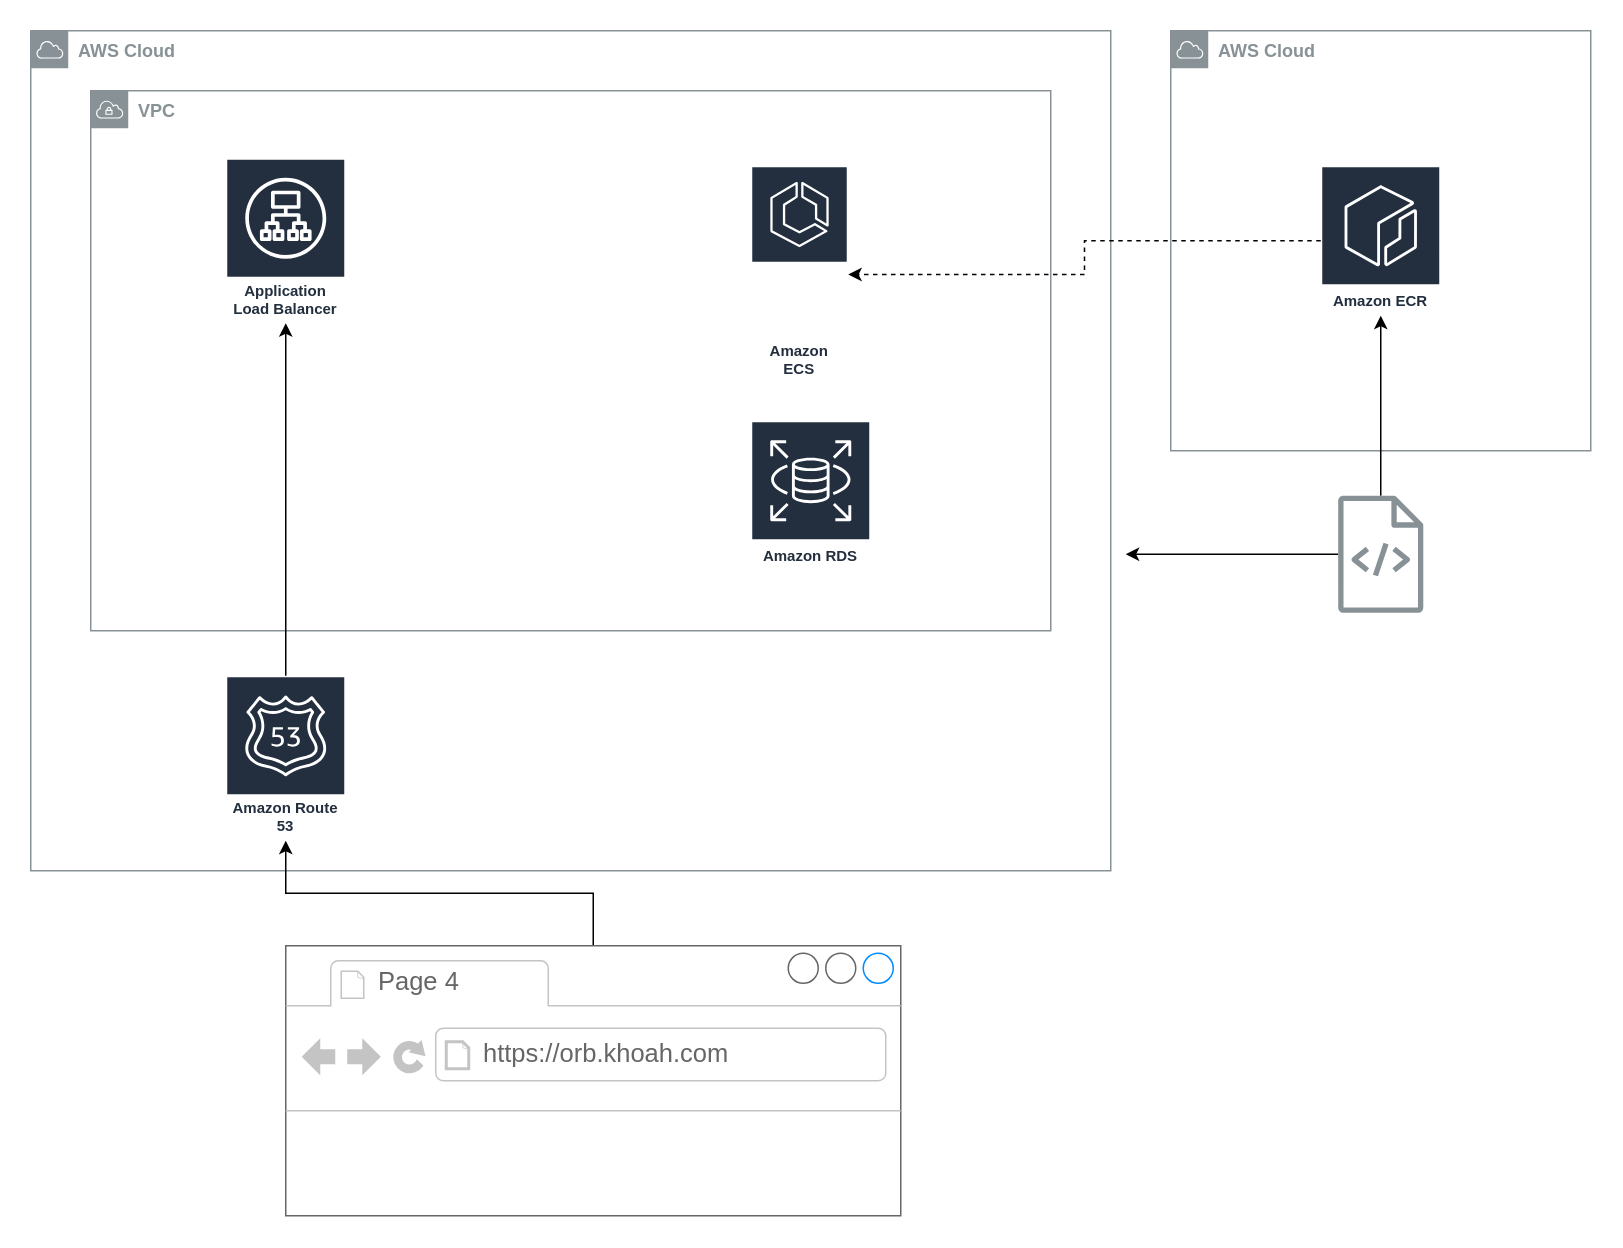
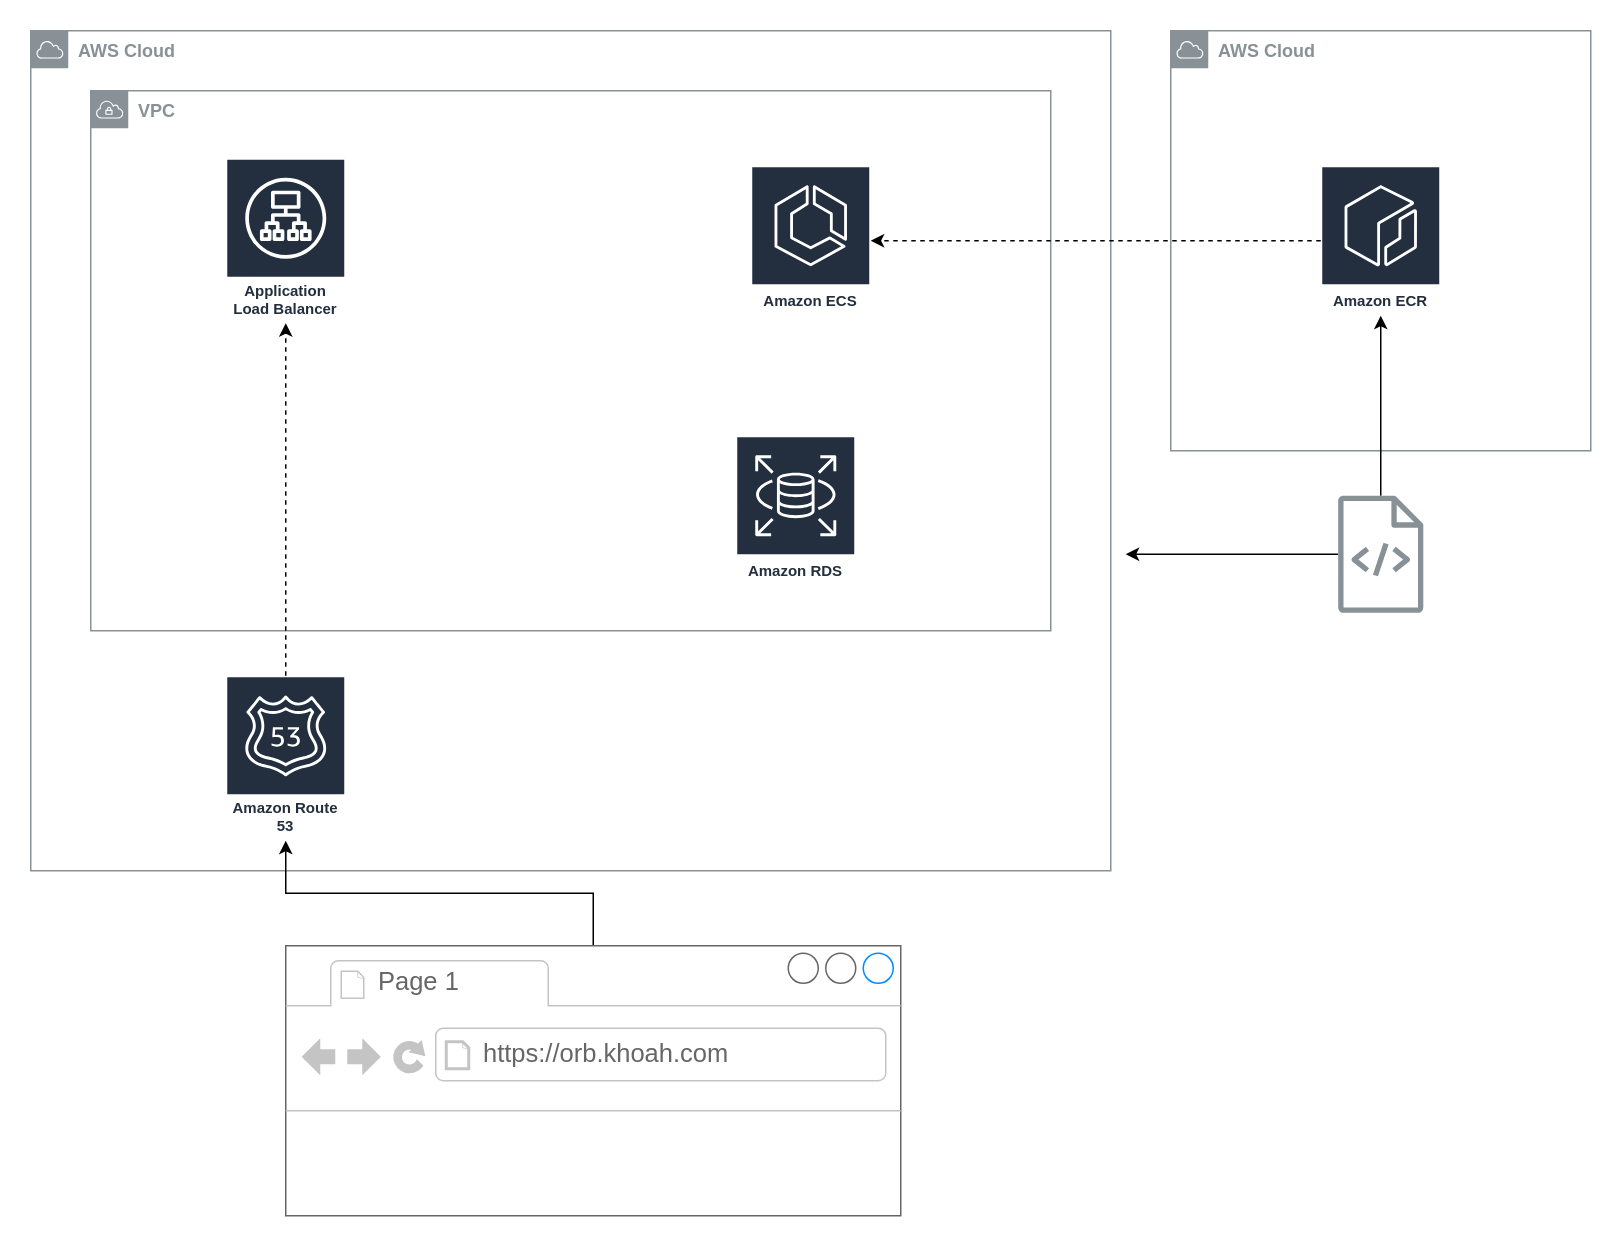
node "Amazon ECS": size 98x218 -> 120x150
node "Amazon RDS": moved (811, 496) -> (796, 511)
edge "Amazon Route 53" -> "Application Load Balancer": style solid -> dashed
node "Page 4": label "Page 4" -> "Page 1"
